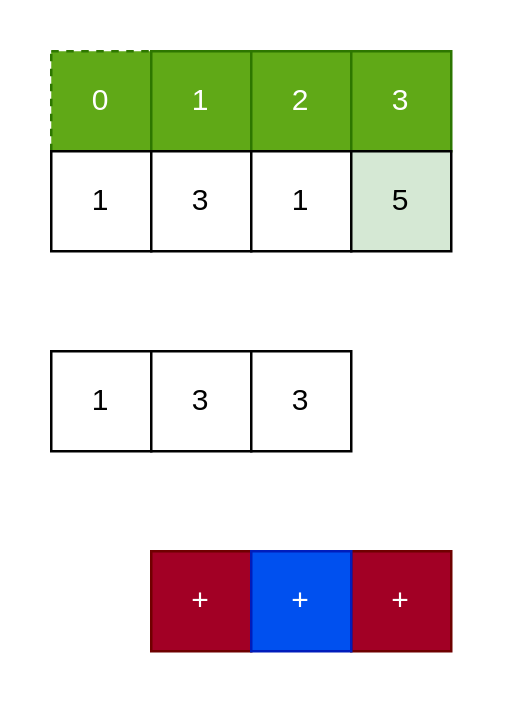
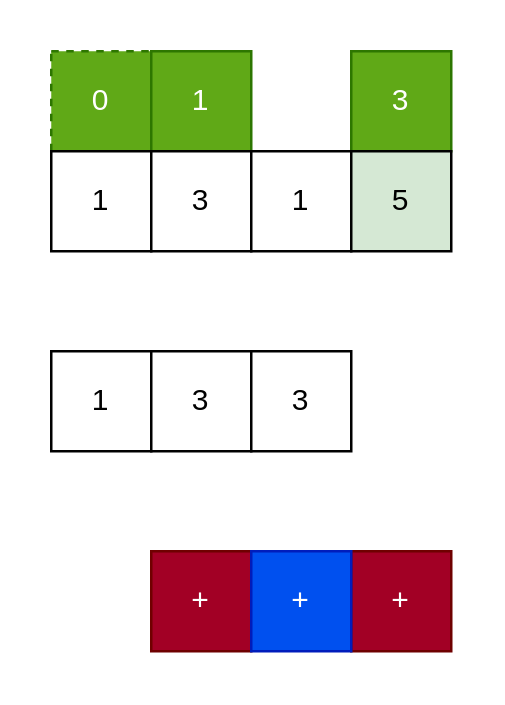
node "2": removed
